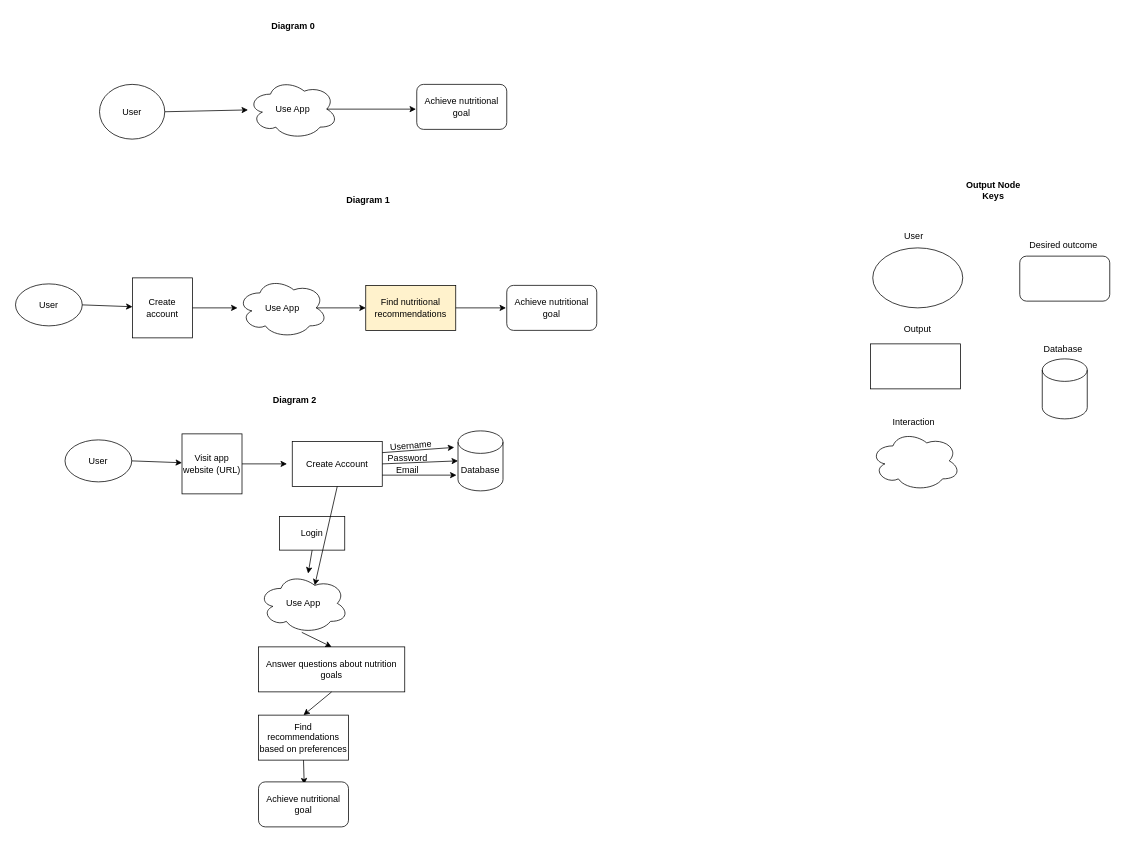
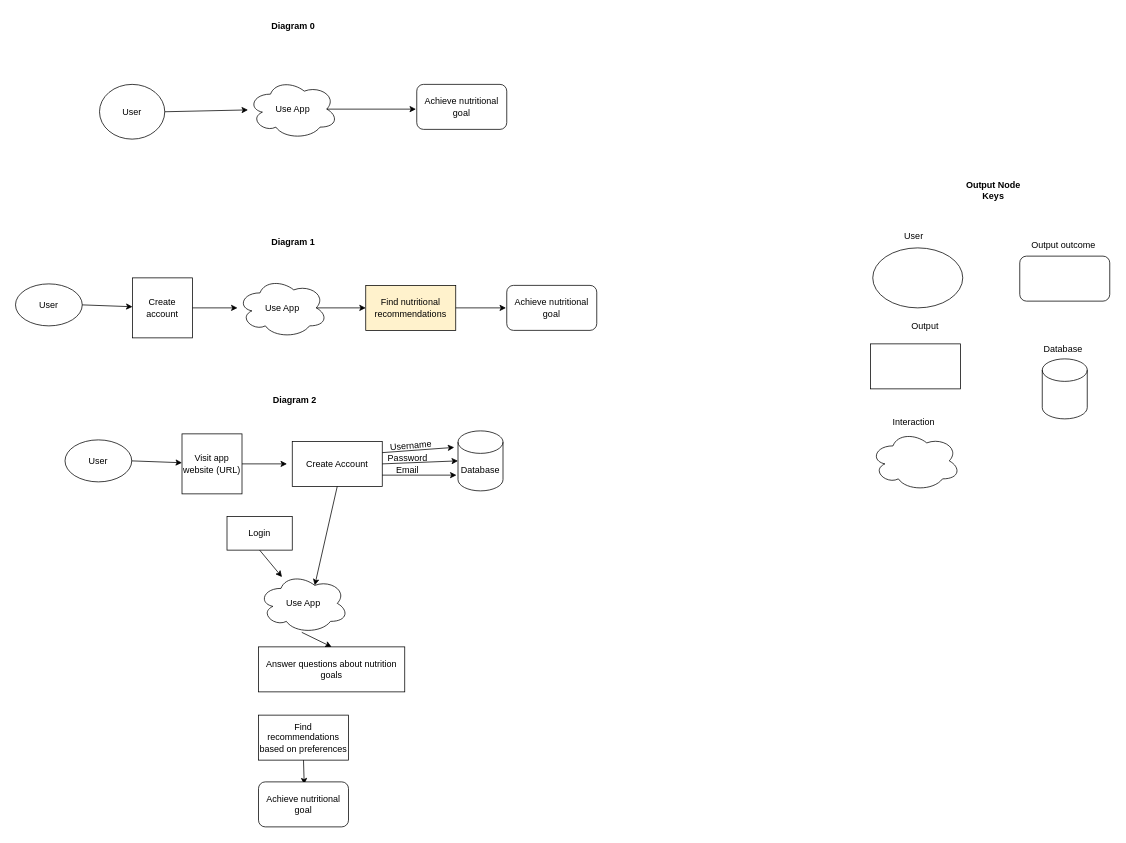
node "Diagram 1": moved (368, 201) -> (293, 242)
node "Desired outcome": label "Desired outcome" -> "Output outcome"
node "Output": moved (918, 330) -> (925, 326)
node "Login": moved (312, 533) -> (260, 533)
edge "Answer questions about nutrition goals" -> "Find recommendations based on preferences": removed
